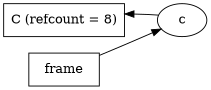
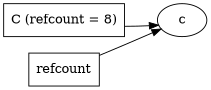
edge "c" -> "C (refcount = 8)": reversed
node "frame": label "frame" -> "refcount"
